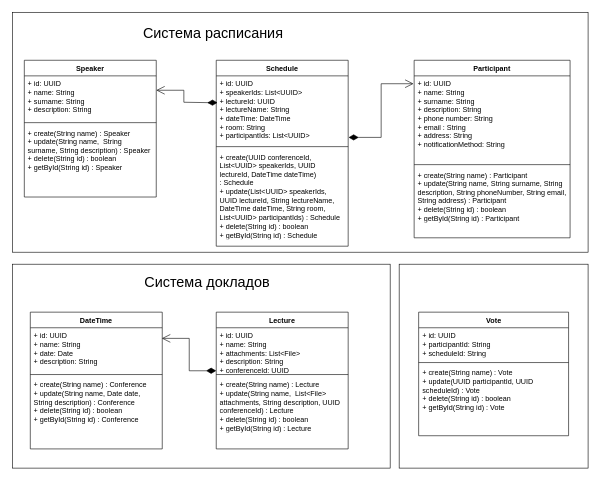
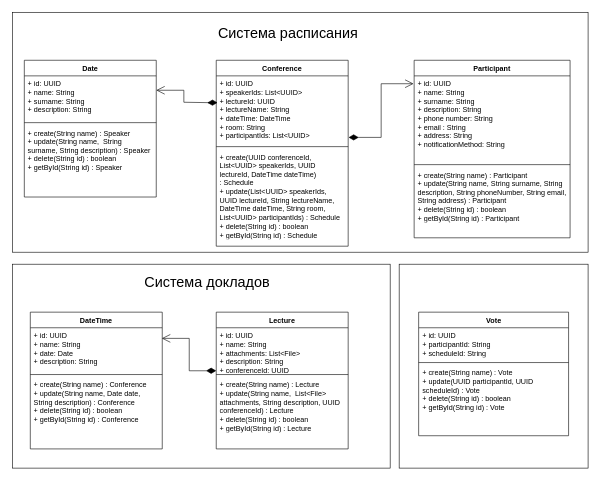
node "Система расписания": moved (213, 33) -> (288, 33)
node "Speaker": label "Speaker" -> "Date"
node "Schedule": label "Schedule" -> "Conference"
